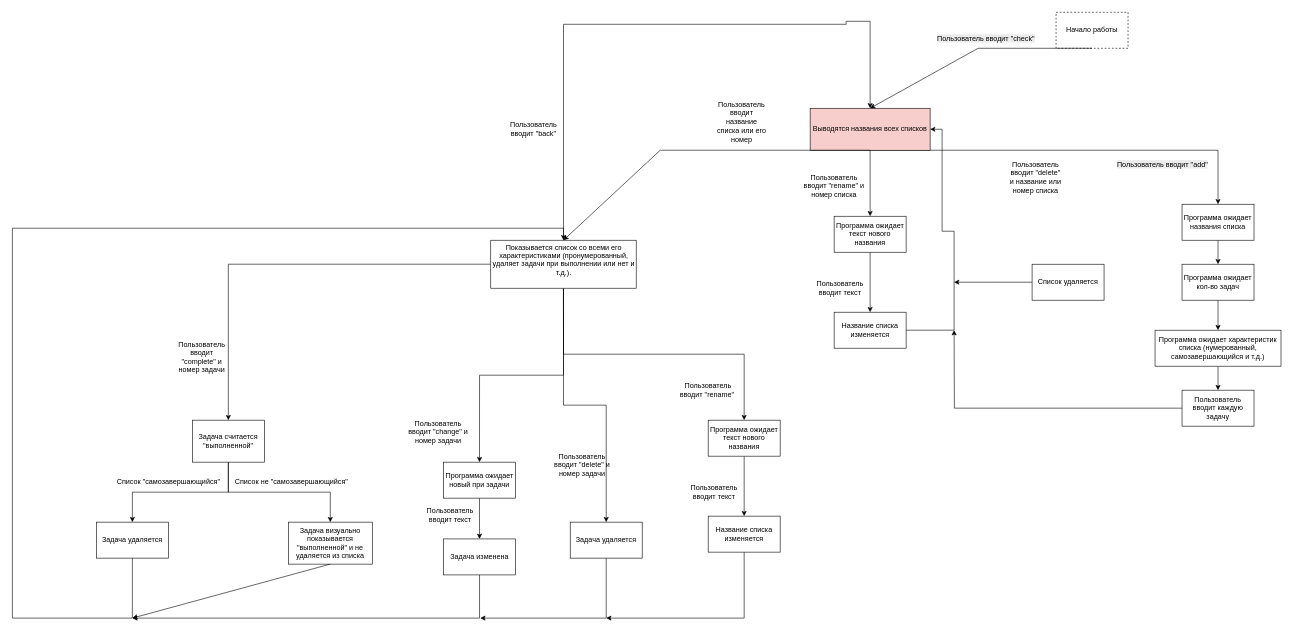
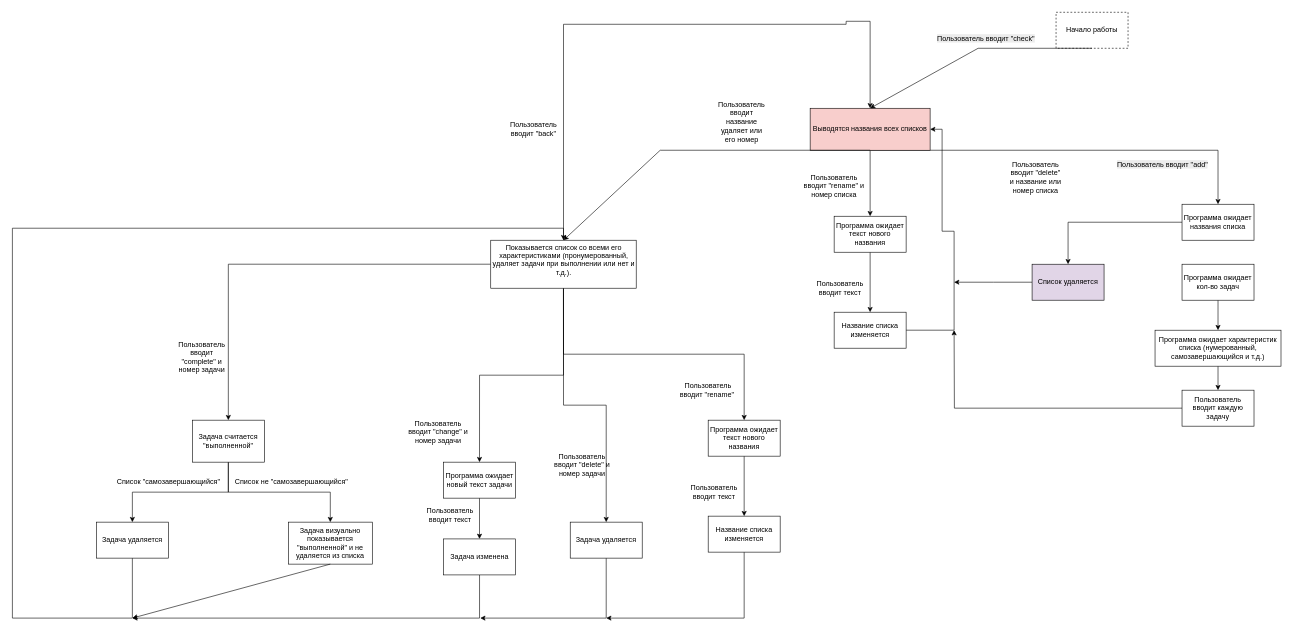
node "Пользователь вводит название списка или его номер": label "Пользователь вводит название списка или его номер" -> "Пользователь вводит название удаляет или его номер"
edge "Программа ожидает названия списка" -> "Программа ожидает кол-во задач": now "Программа ожидает названия списка" -> "Список удаляется"
node "Список удаляется": fillcolor #ffffff -> #e1d5e7
node "Программа ожидает новый при задачи": label "Программа ожидает новый при задачи" -> "Программа ожидает новый текст задачи"
